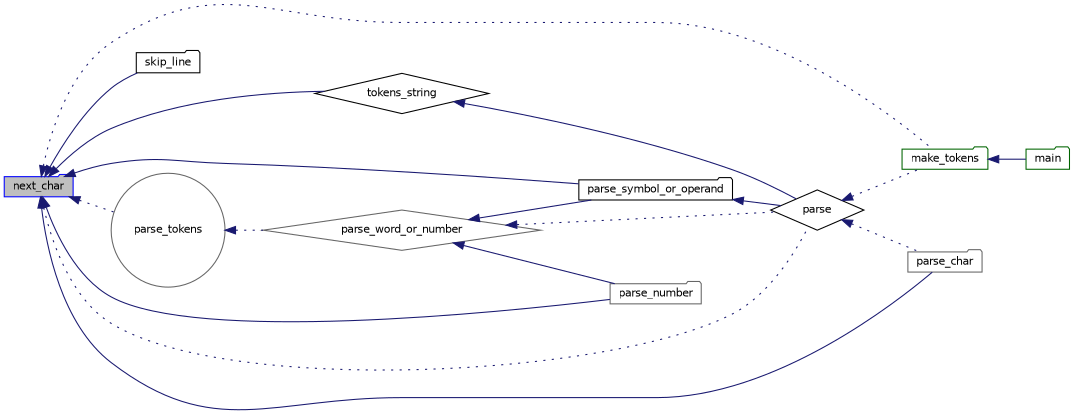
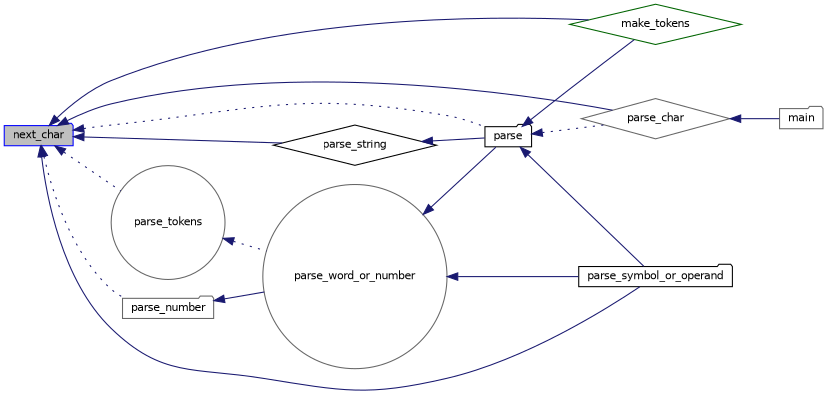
edge "make_tokens" -> "next_char": style dotted -> solid
node "skip_line": removed
node "tokens_string": label "tokens_string" -> "parse_string"
node "make_tokens": shape folder -> diamond
edge "main" -> "make_tokens": now "main" -> "parse_char"
node "main": color darkgreen -> gray40
edge "make_tokens" -> "parse": style dotted -> solid
edge "parse" -> "parse_symbol_or_operand": reversed
node "parse": shape diamond -> folder
edge "parse" -> "parse_word_or_number": style dotted -> solid
node "parse_word_or_number": shape diamond -> circle
node "parse_char": shape folder -> diamond
edge "parse_number" -> "parse_word_or_number": reversed
edge "parse_number" -> "next_char": style solid -> dotted
